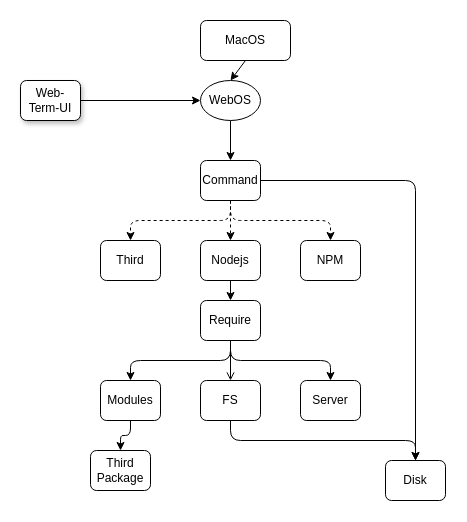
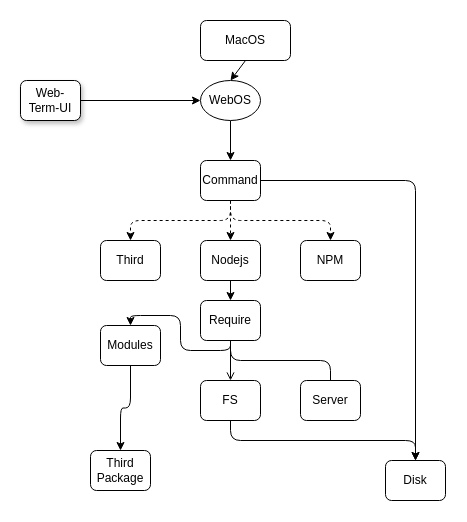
edge "Require" -> "Server": arrowhead classic -> none
node "Modules": moved (131, 401) -> (131, 346)
